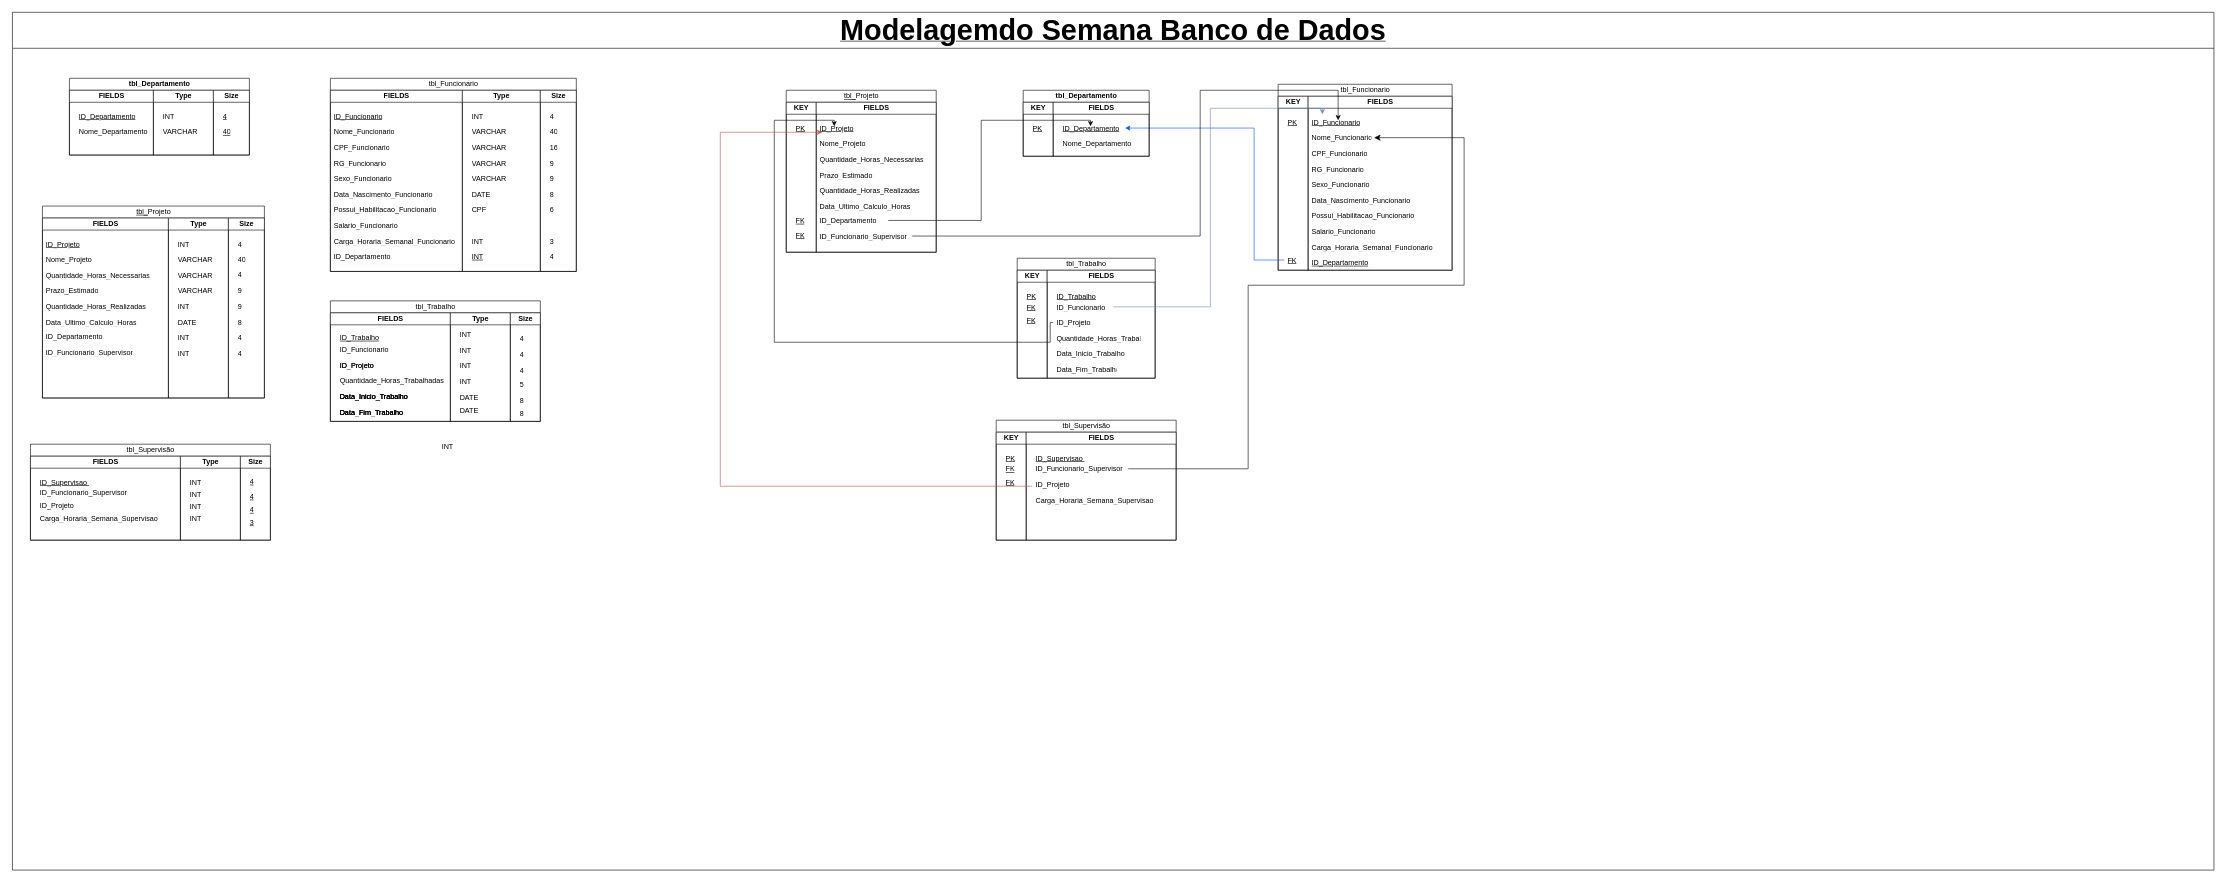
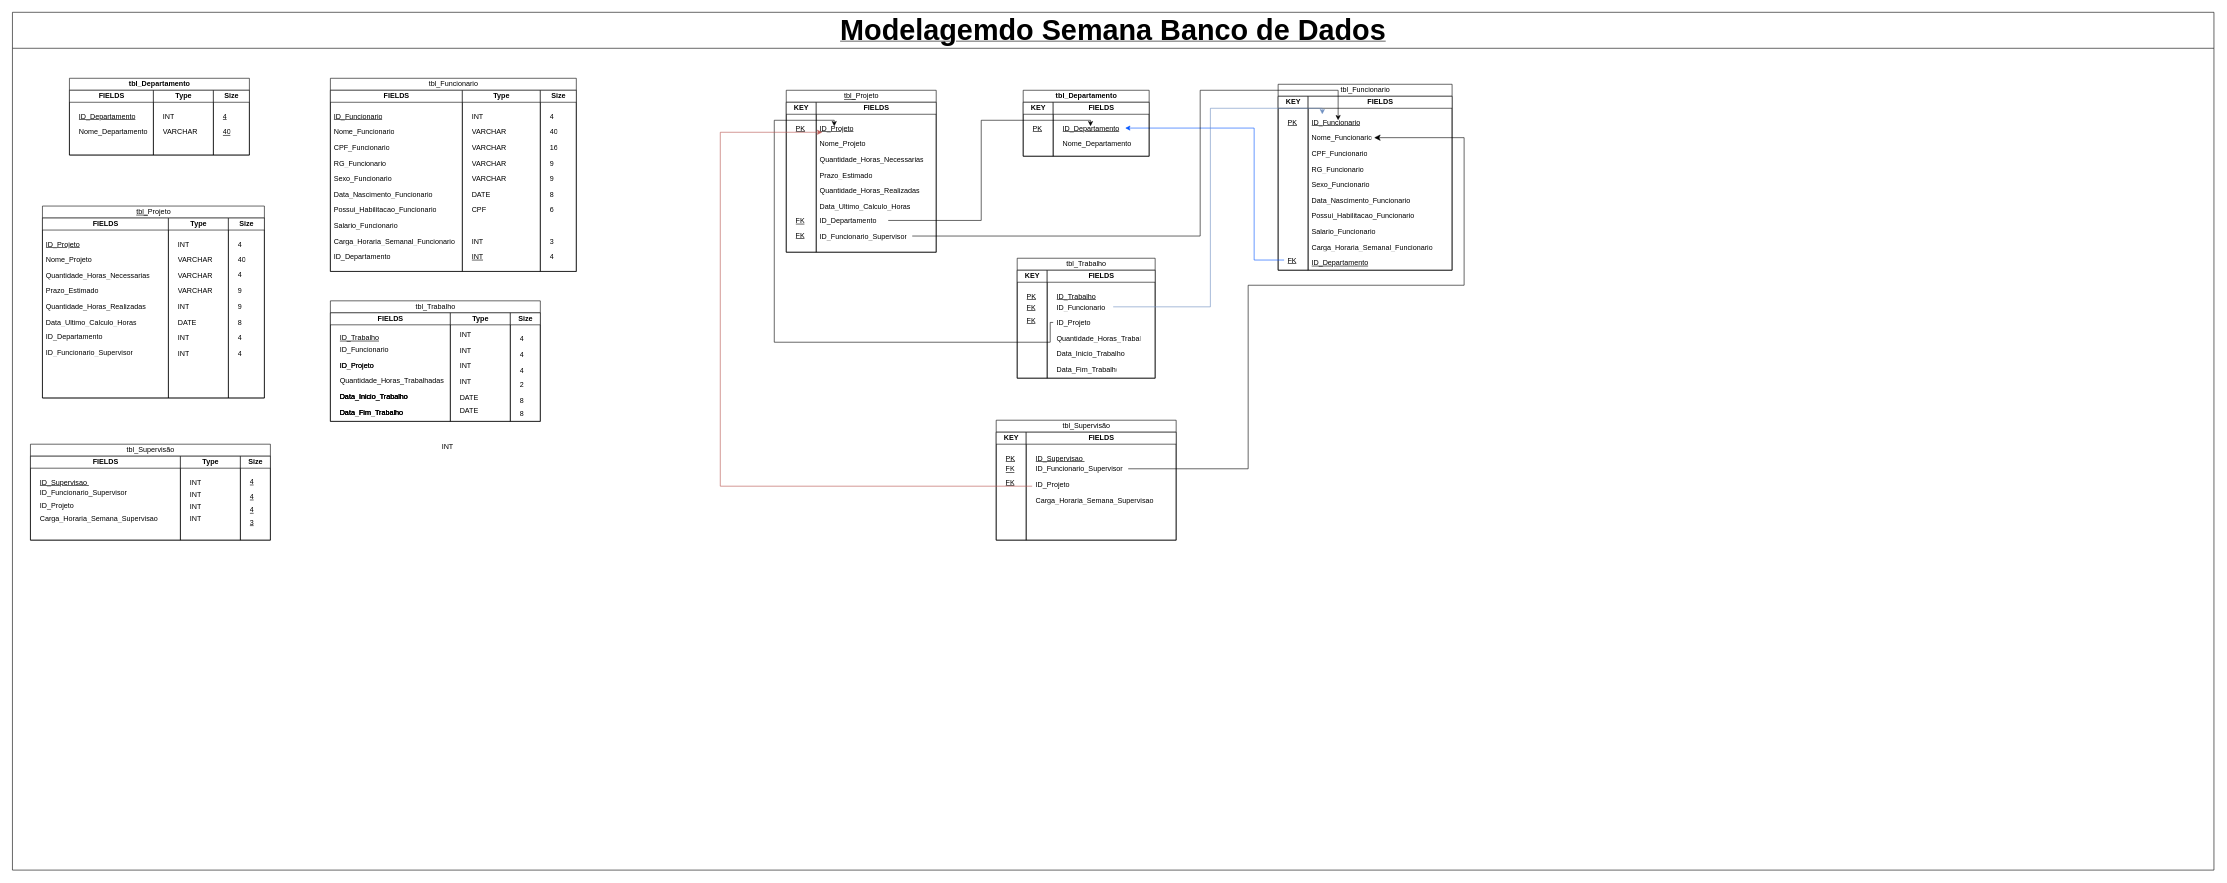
node "5": label "5" -> "2"
